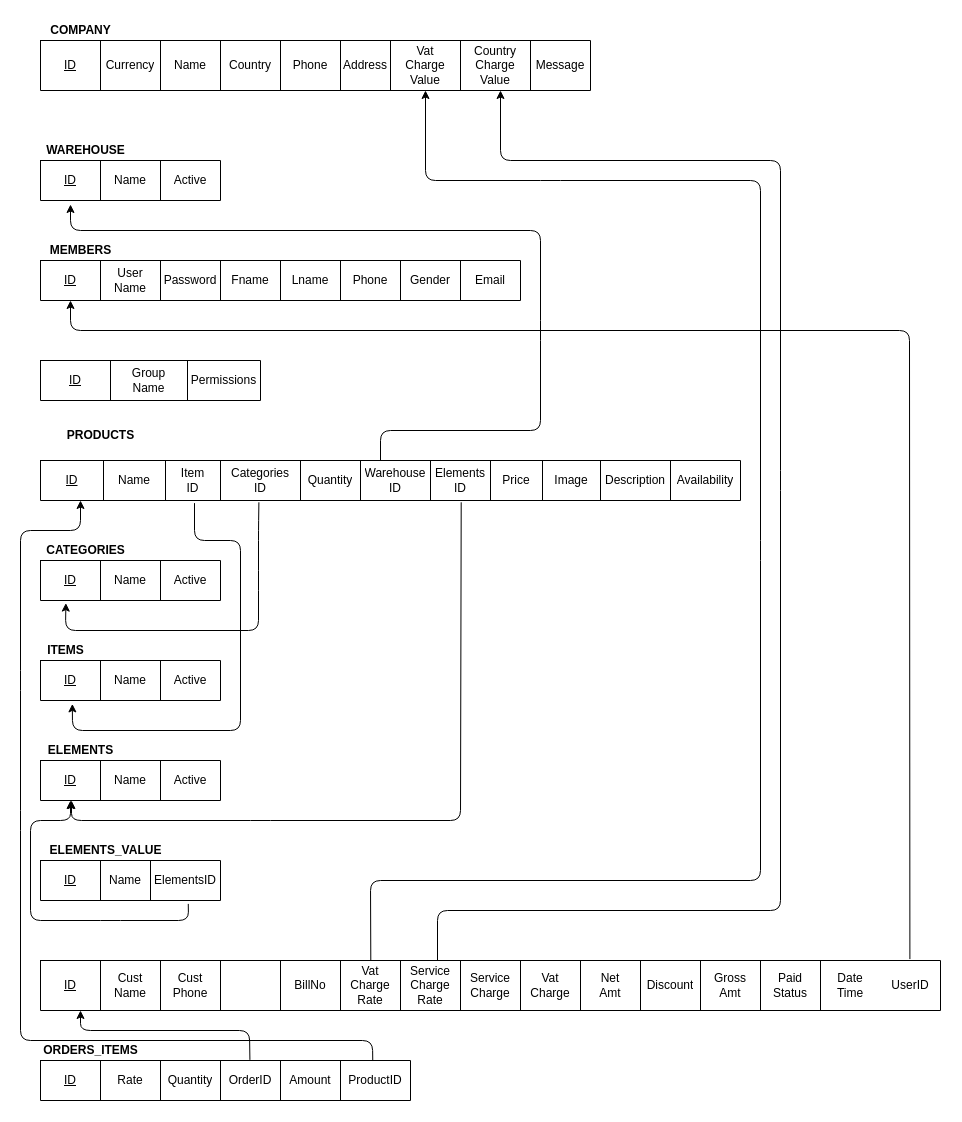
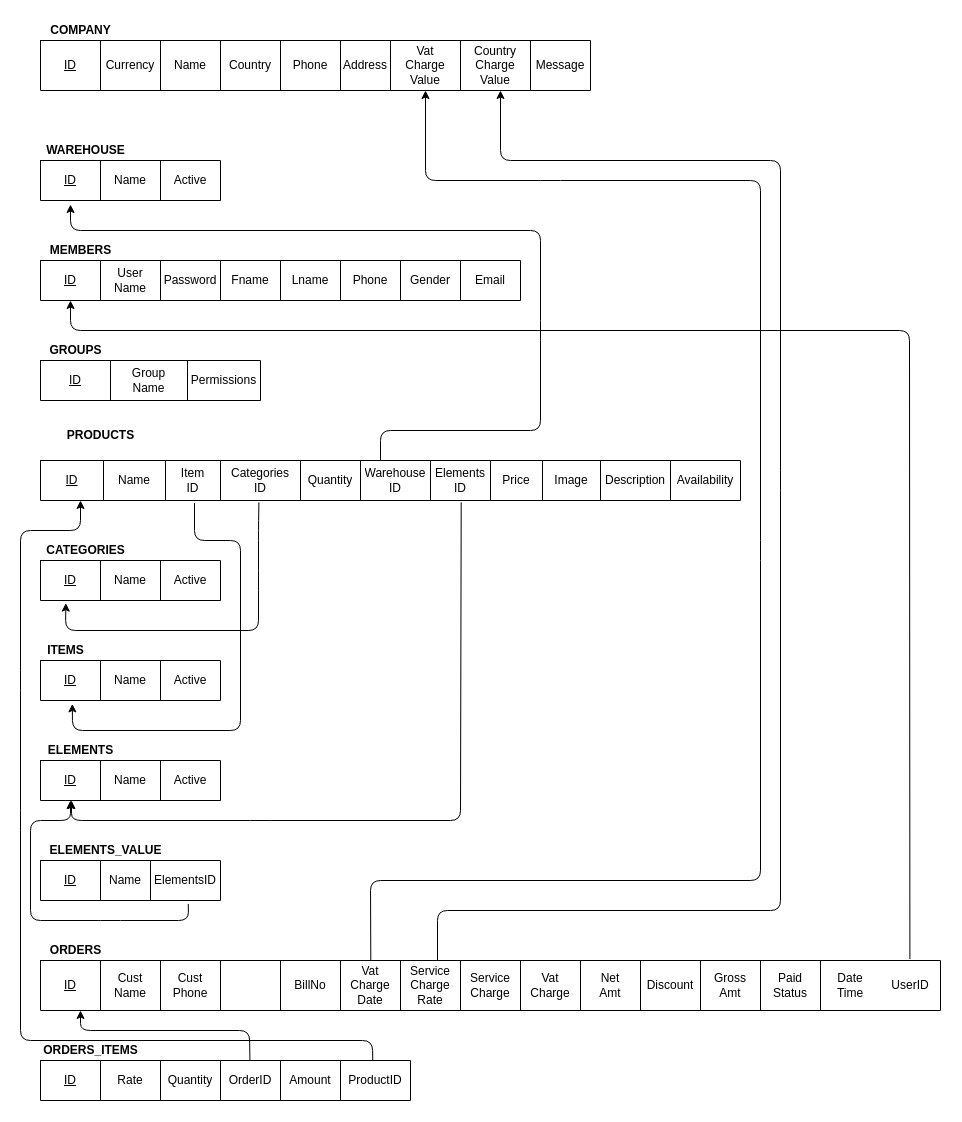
node "GROUPS": added
node "ORDERS": added
node "Vat Charge Rate": label "Vat Charge Rate" -> "Vat Charge Date"
